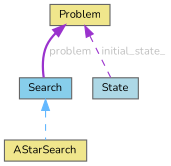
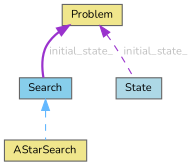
edge "Search" -> "Problem": label " problem" -> " initial_state_"
